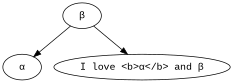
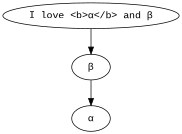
edge "β" -> "I love <b>α</b> and β": reversed
